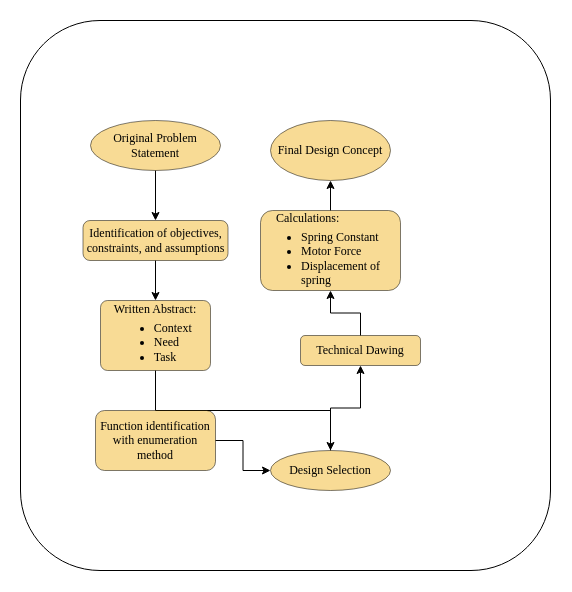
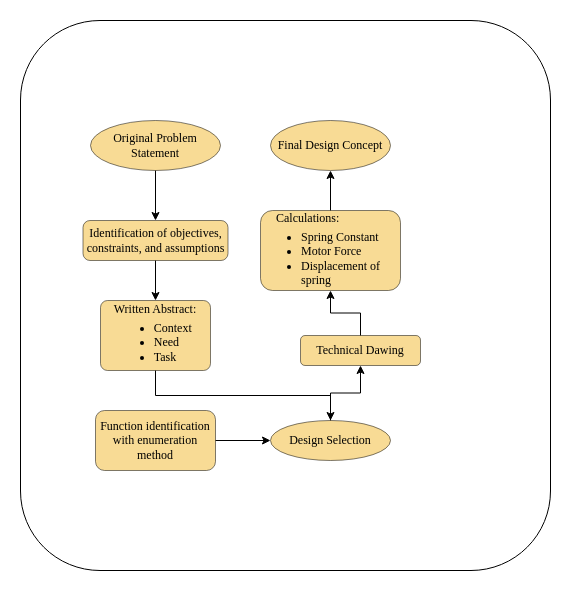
node "Final Design Concept": size 120x60 -> 120x50
node "Design Selection": moved (331, 471) -> (331, 441)
